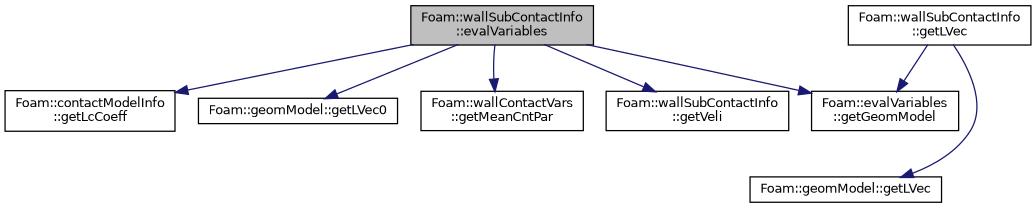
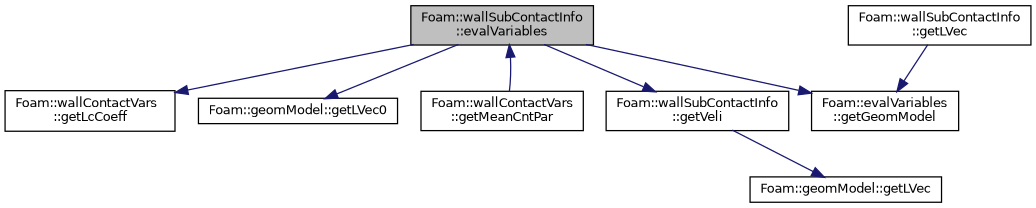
edge "Foam::wallSubContactInfo ::evalVariables" -> "Foam::wallContactVars ::getMeanCntPar": reversed
node "Foam::contactModelInfo ::getLcCoeff": label "Foam::contactModelInfo ::getLcCoeff" -> "Foam::wallContactVars ::getLcCoeff"
edge "Foam::wallSubContactInfo ::getLVec" -> "Foam::geomModel::getLVec": now "Foam::wallSubContactInfo ::getVeli" -> "Foam::geomModel::getLVec"
